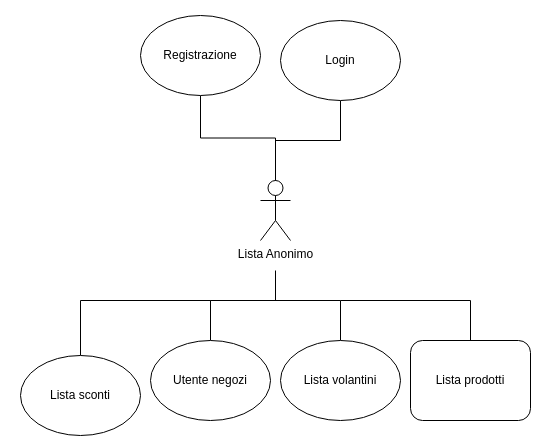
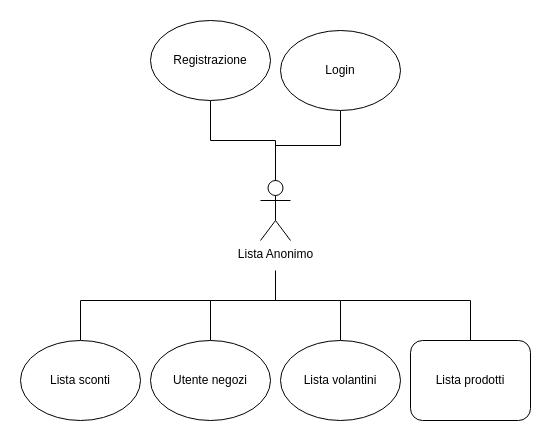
node "Registrazione": moved (201, 56) -> (211, 61)
node "Login": moved (341, 61) -> (341, 71)
node "Lista sconti": moved (81, 396) -> (81, 381)
